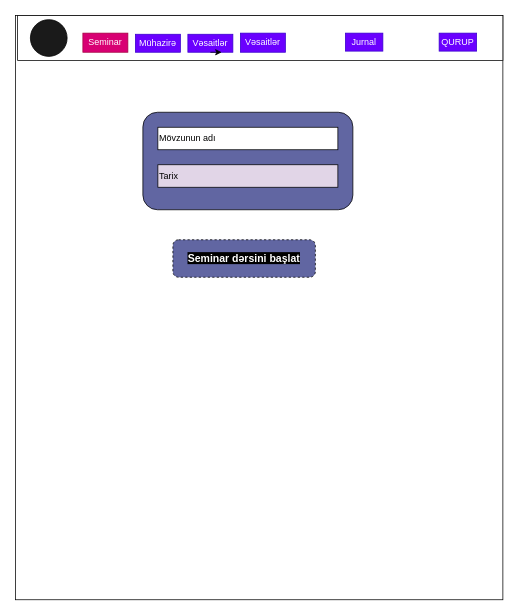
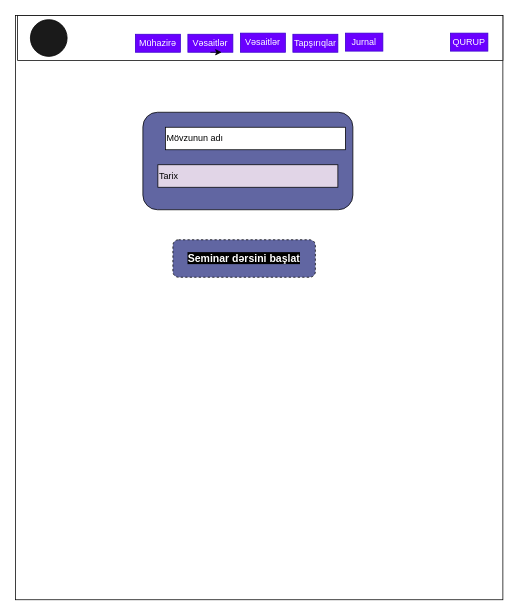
node "QURUP": moved (458, 42) -> (469, 42)
node "Seminar": removed
node "Tapşırıqlar": added
node "Mövzunun adı": moved (248, 138) -> (255, 138)
